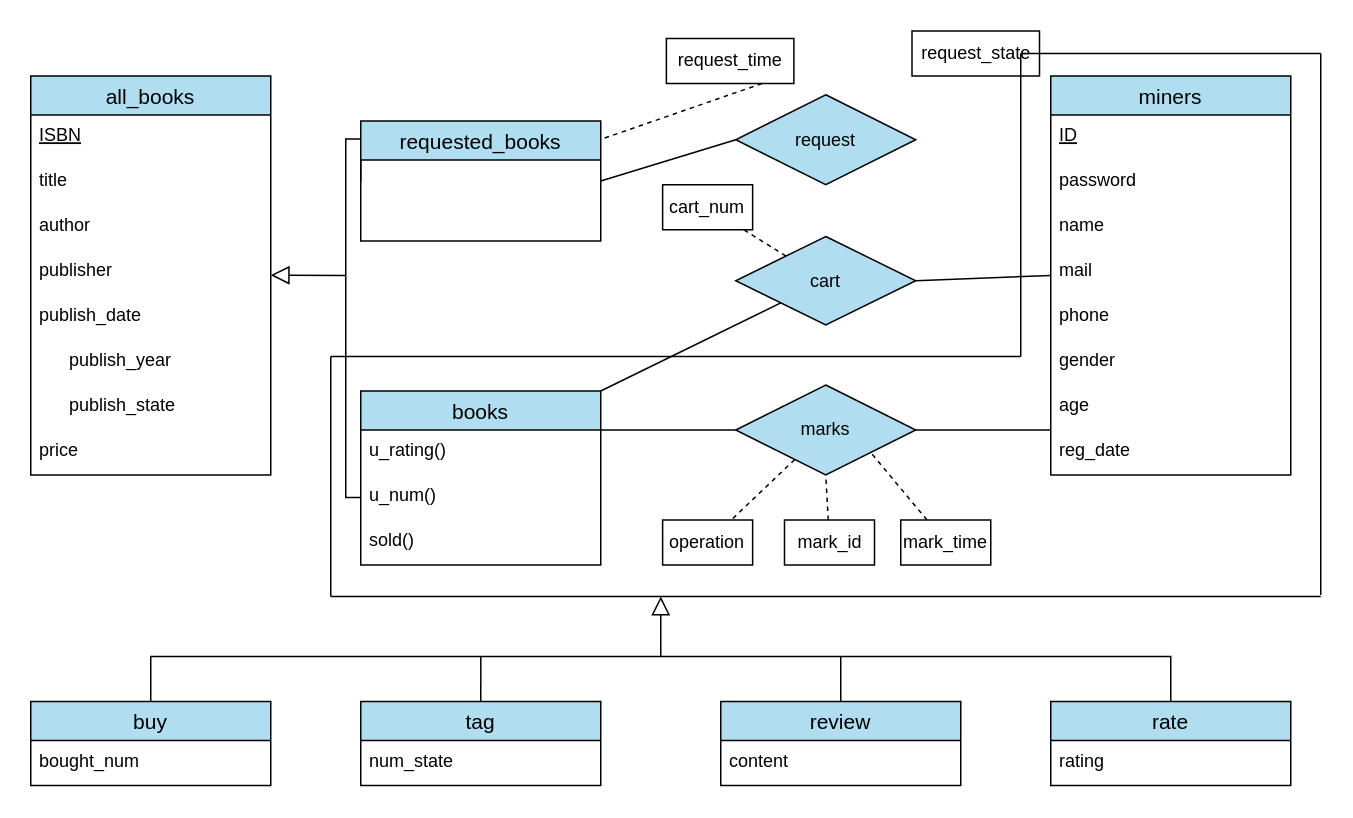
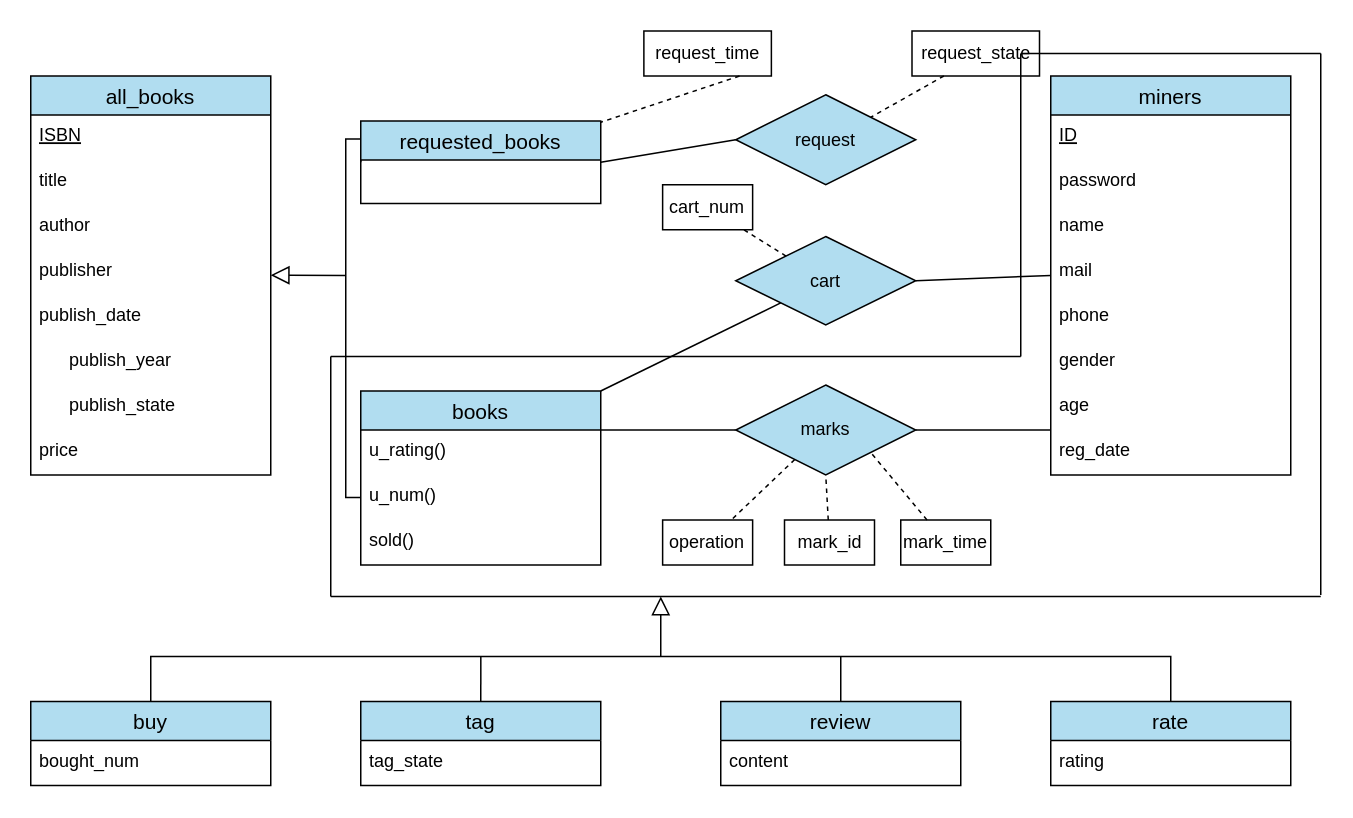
node "request_time": moved (730, 61) -> (708, 53)
edge "request_state" -- "request": added
node "requested_books": size 240x120 -> 240x83
node "num_state": label "num_state" -> "tag_state"
